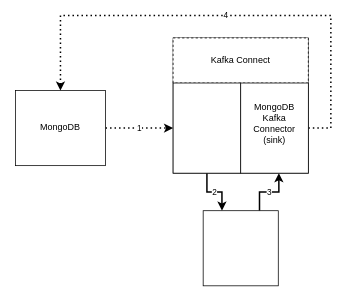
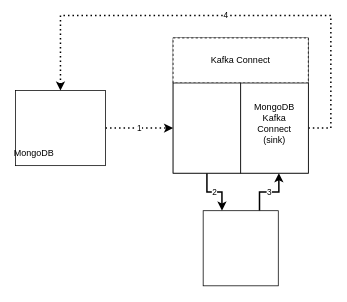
node "MongoDB Kafka Connector (sink)": label "MongoDB Kafka Connector (sink)" -> "MongoDB Kafka Connect (sink)"
node "MongoDB": moved (60, 127) -> (34, 153)
